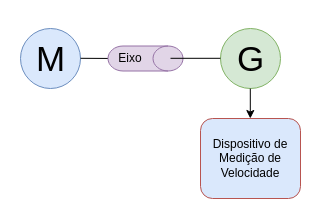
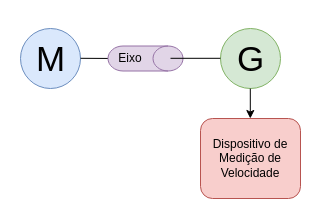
node "Dispositivo de Medição de Velocidade": fillcolor #dae8fc -> #f8cecc
